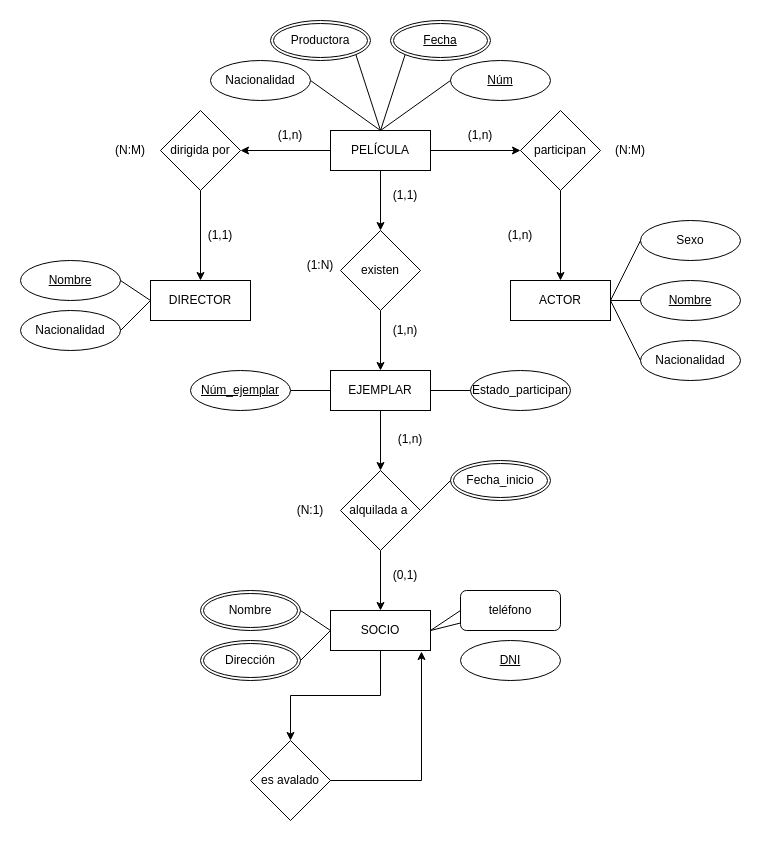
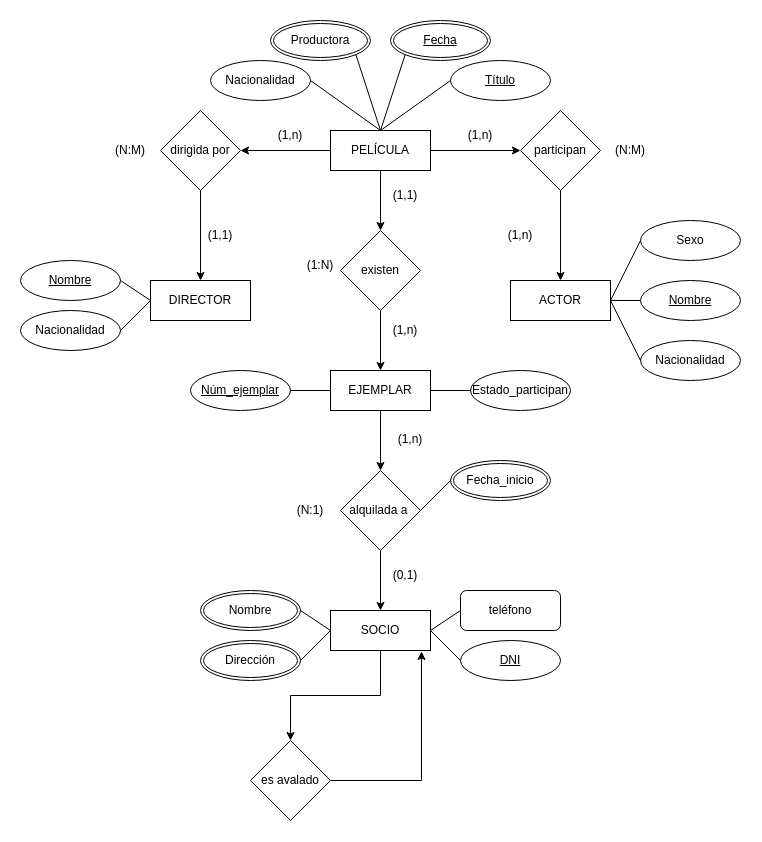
node "Núm": label "Núm" -> "Título"
edge "teléfono" -- "SOCIO": now "DNI" -- "SOCIO"
